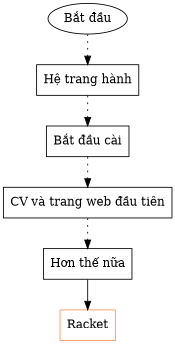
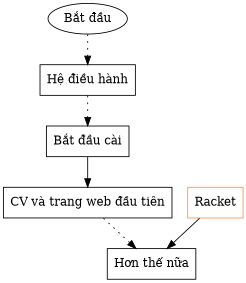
node "Hệ trang hành": label "Hệ trang hành" -> "Hệ điều hành"
edge "Bắt đầu cài" -> "CV và trang web đầu tiên": style dotted -> solid
edge "Hơn thế nữa" -> "Racket": reversed
